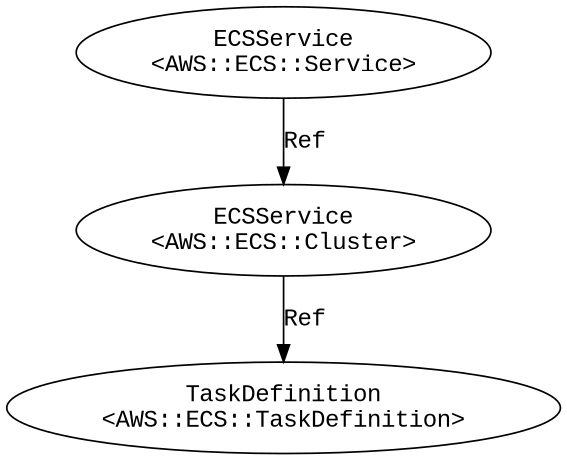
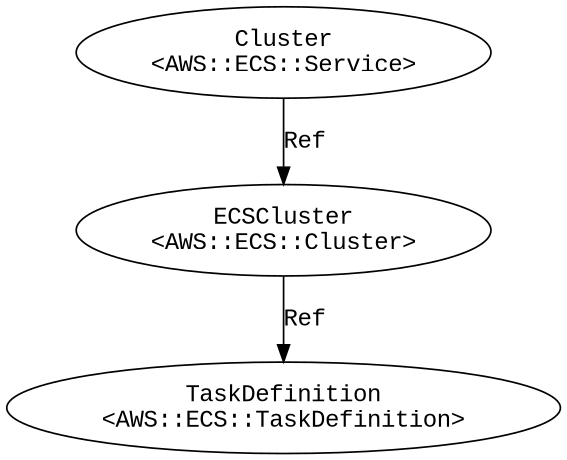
node "ECSService <AWS::ECS::Service>": label "ECSService <AWS::ECS::Service>" -> "Cluster <AWS::ECS::Service>"
node "ECSService <AWS::ECS::Cluster>": label "ECSService <AWS::ECS::Cluster>" -> "ECSCluster <AWS::ECS::Cluster>"
